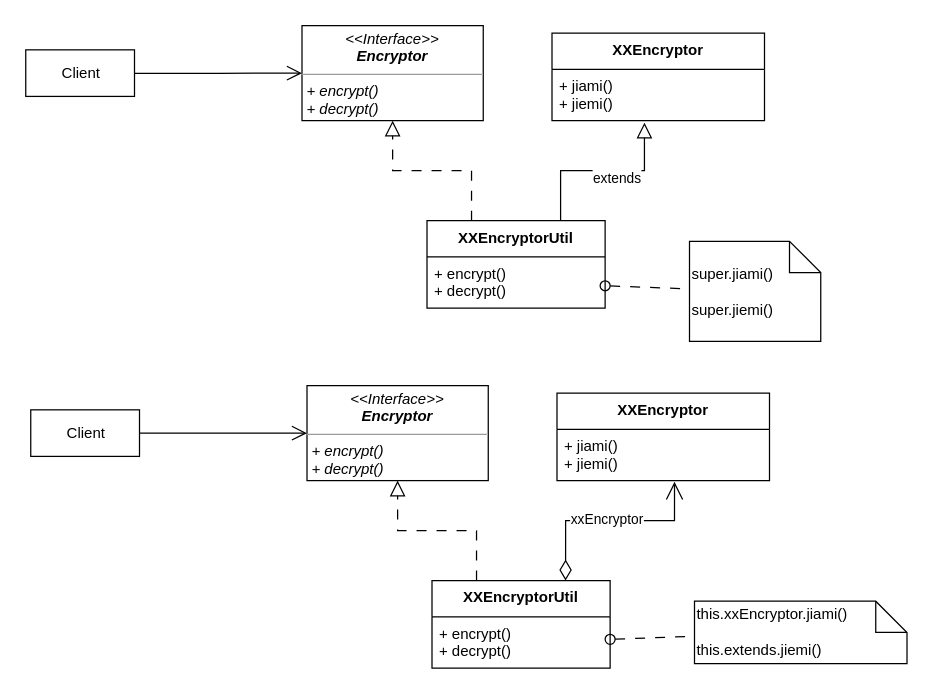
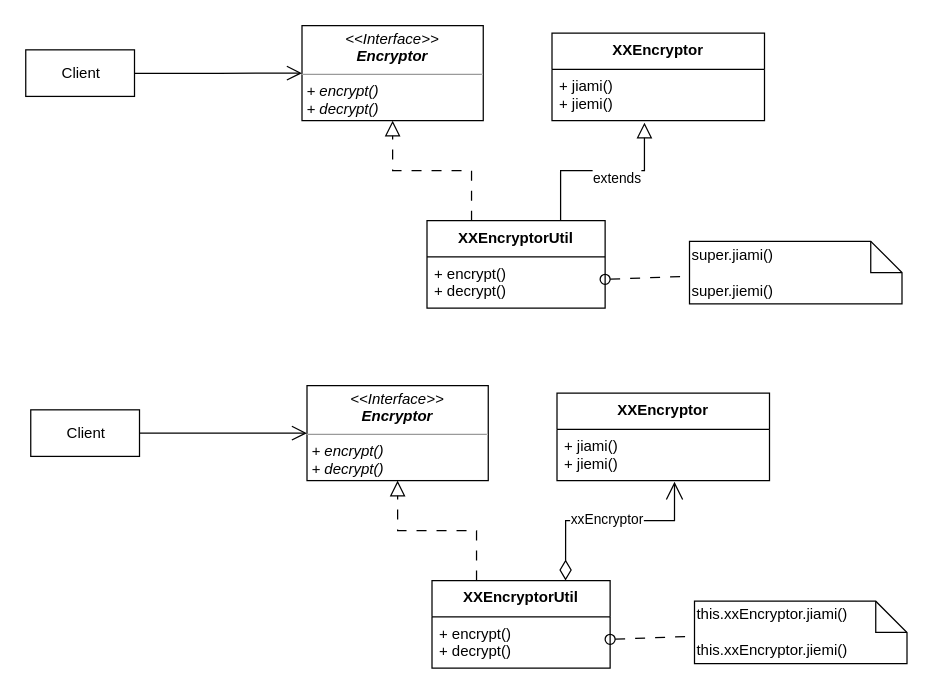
node "super.jiami() super.jiemi()": size 131x100 -> 213x63
node "this.xxEncryptor.jiami() this.extends.jiemi()": label "this.xxEncryptor.jiami() this.extends.jiemi()" -> "this.xxEncryptor.jiami() this.xxEncryptor.jiemi()"
